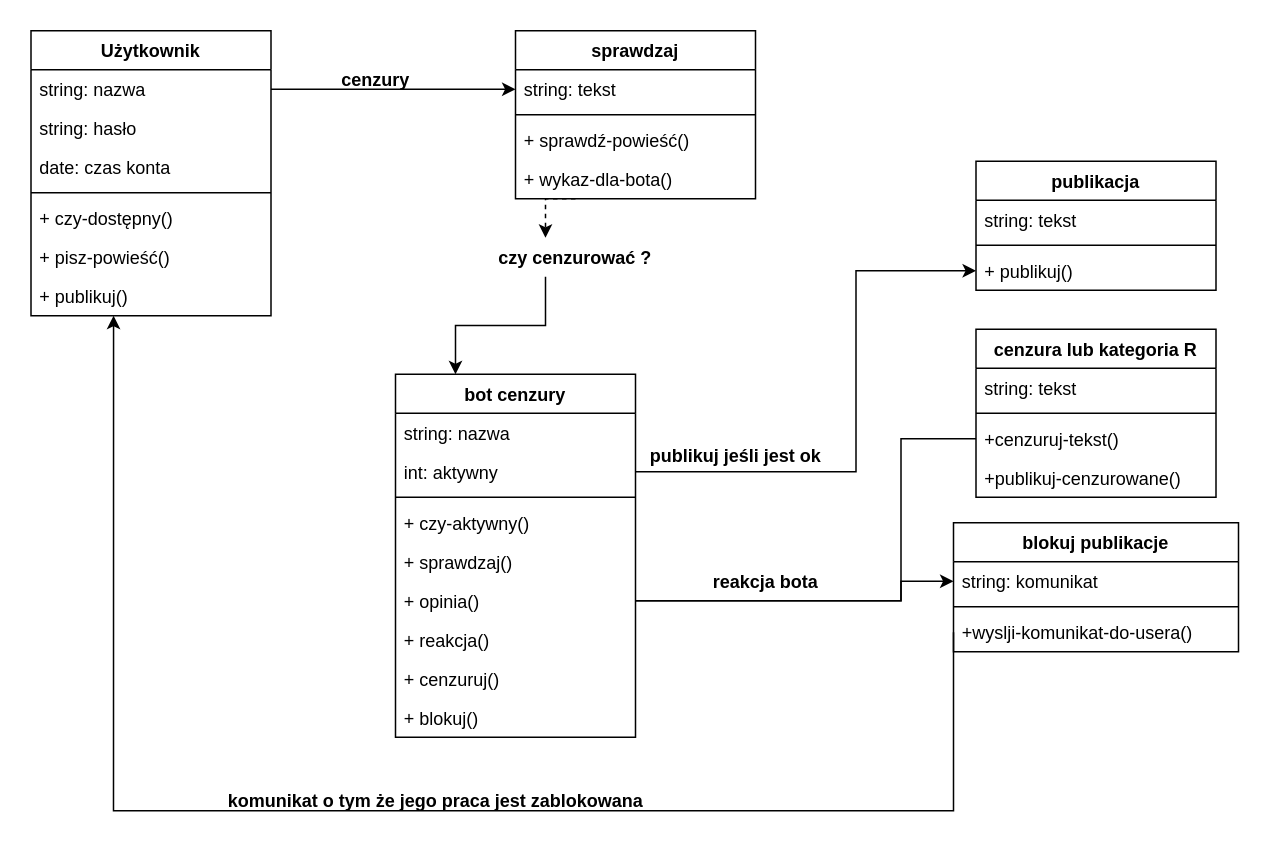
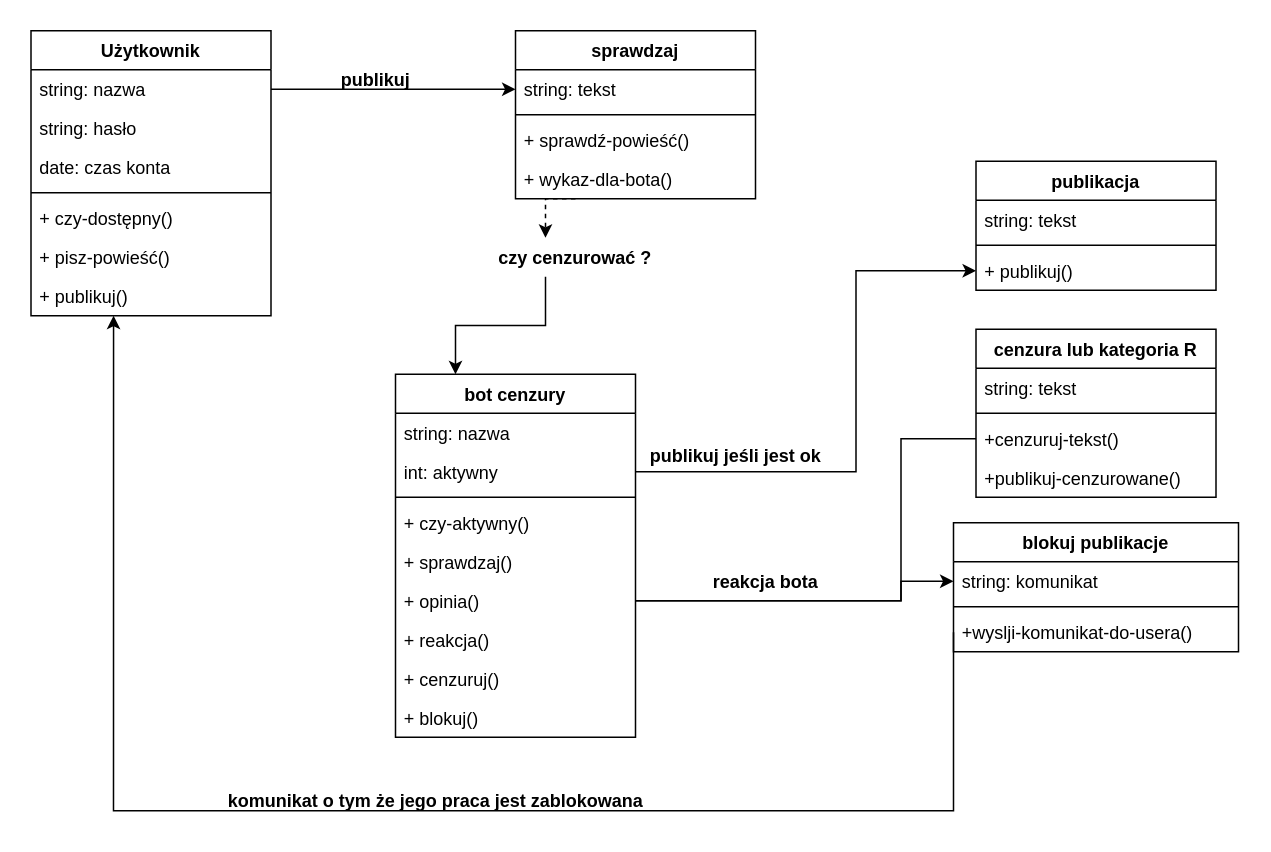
node "cenzury": label "cenzury" -> "publikuj"
